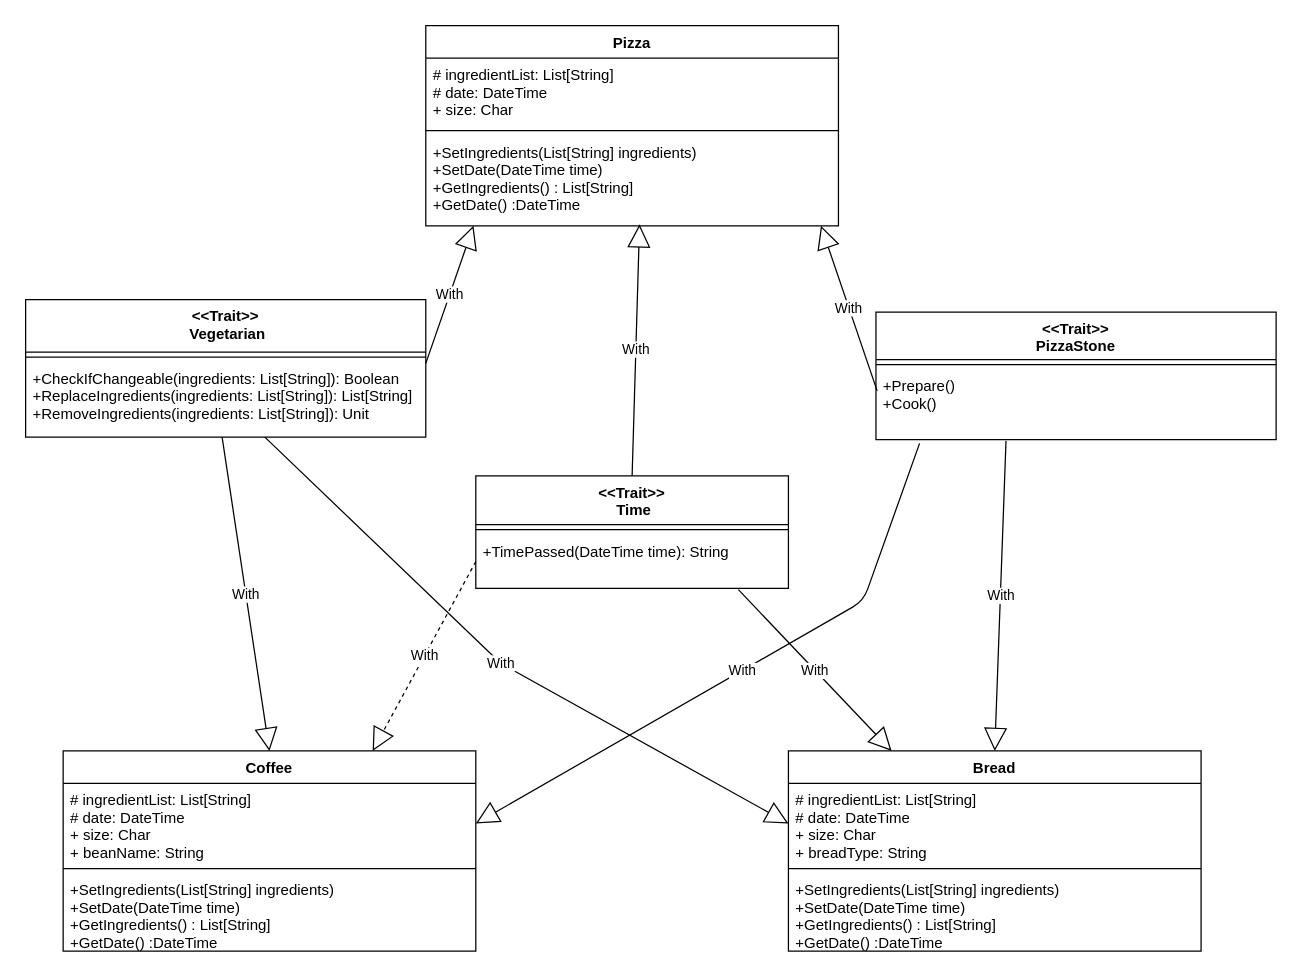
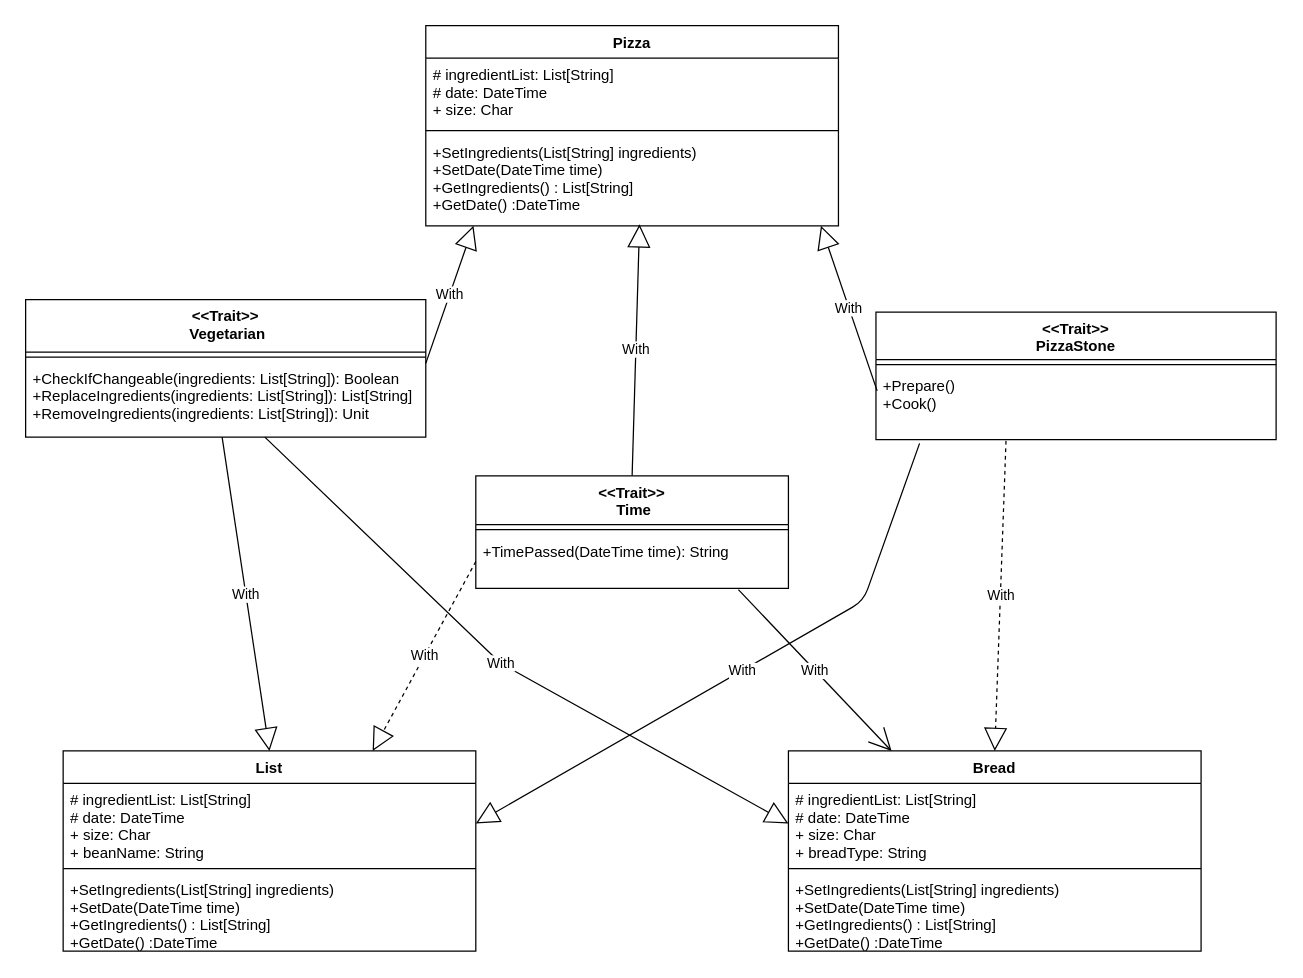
edge "+Prepare() +Cook()" -> "Bread": style solid -> dashed
edge "+TimePassed(DateTime time): String" -> "Bread": arrowhead block -> open
node "Coffee": label "Coffee" -> "List"
